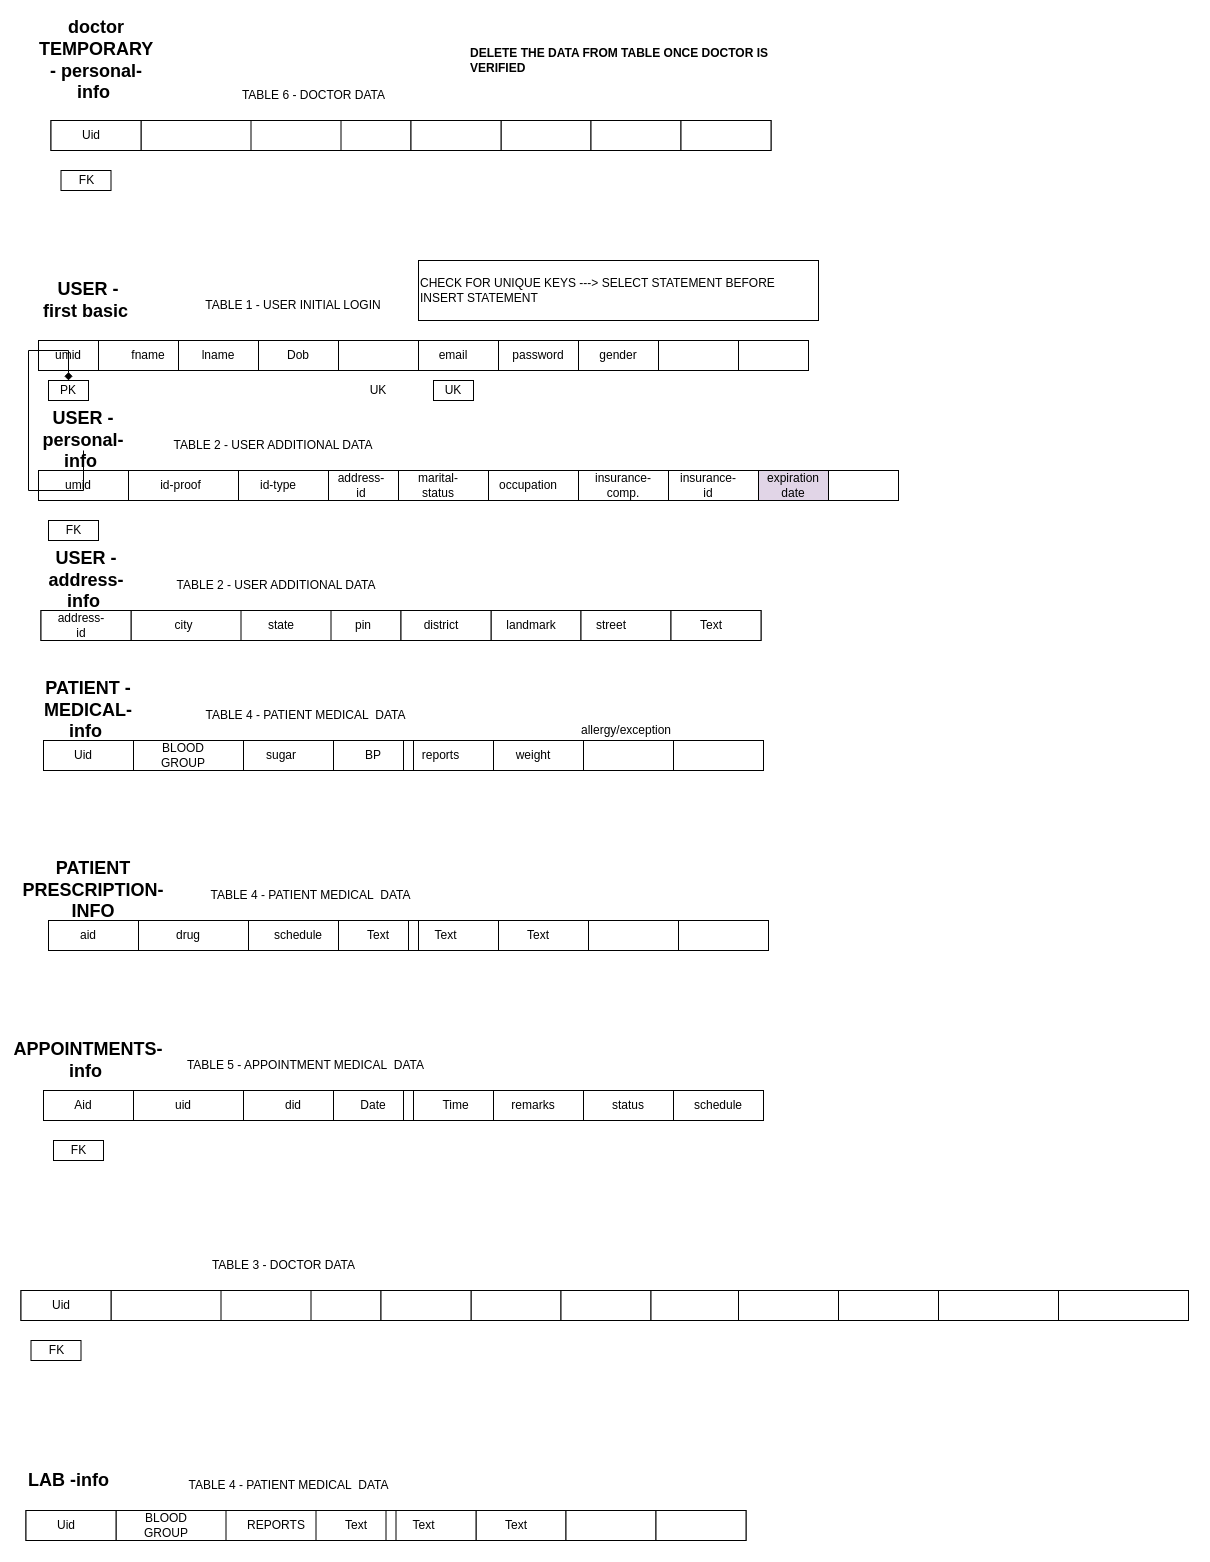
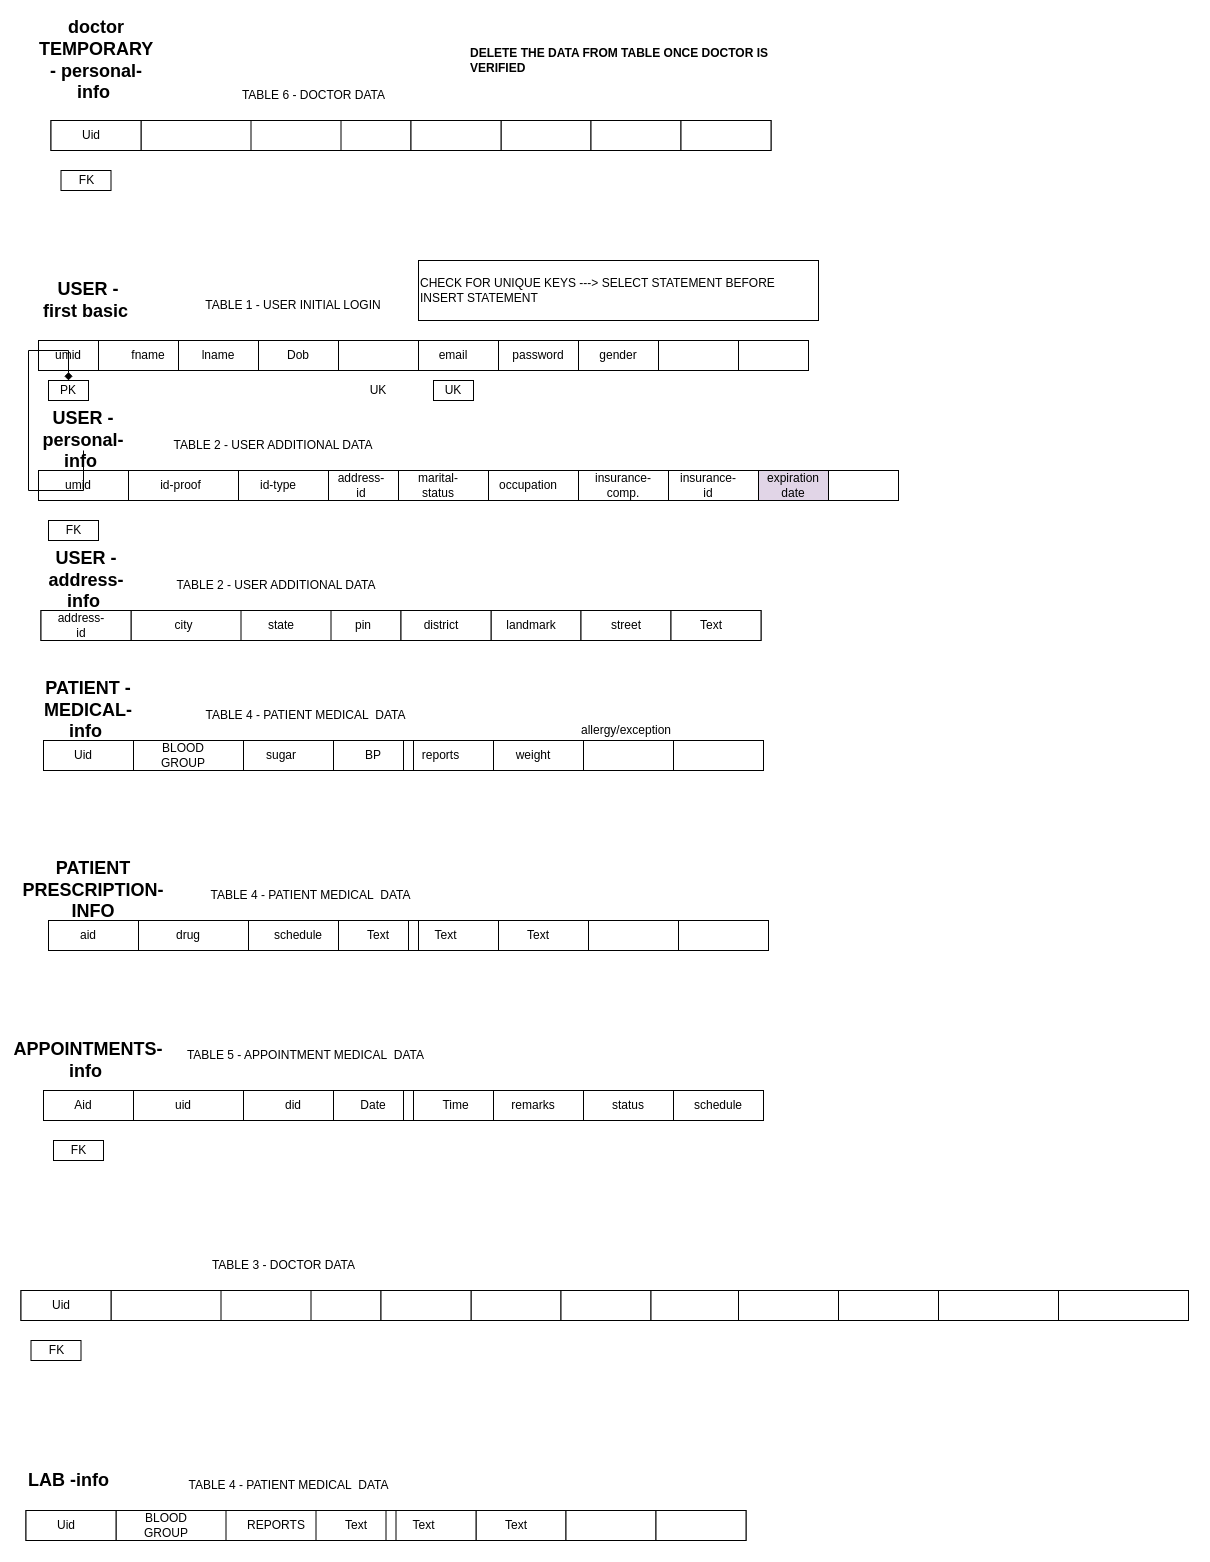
node "street": moved (611, 626) -> (626, 626)
node "TABLE 5 - APPOINTMENT MEDICAL DATA": moved (306, 1066) -> (306, 1056)
